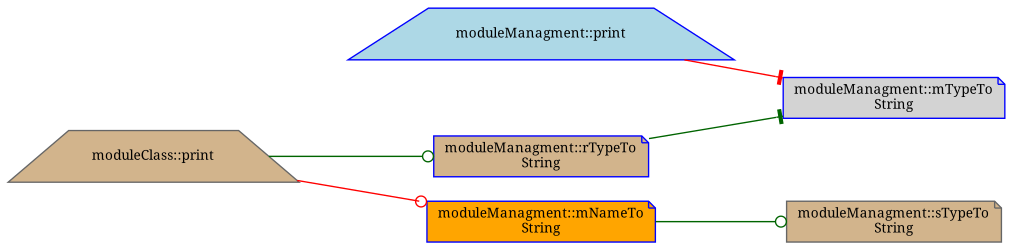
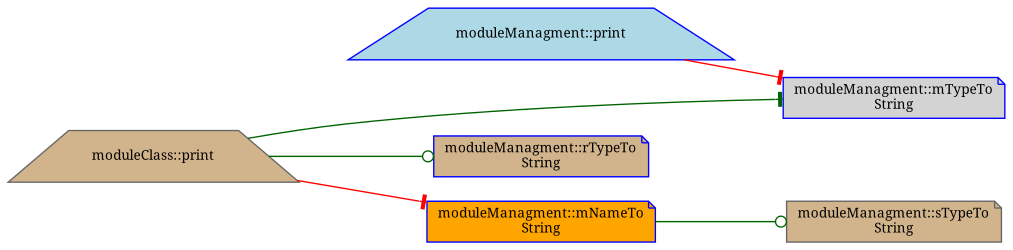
edge "moduleManagment::rTypeTo String" -> "moduleManagment::mTypeTo String": now "moduleClass::print" -> "moduleManagment::mTypeTo String"
edge "moduleClass::print" -> "moduleManagment::mNameTo String": arrowhead odot -> tee
